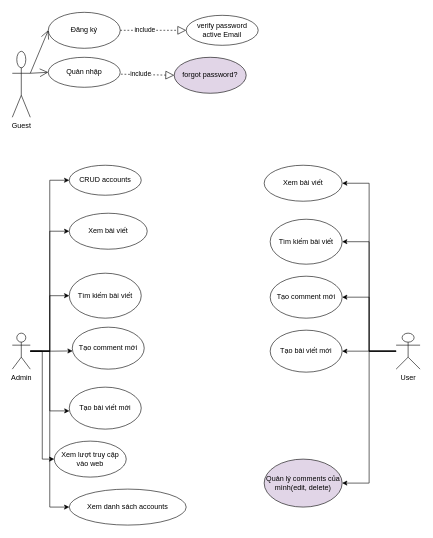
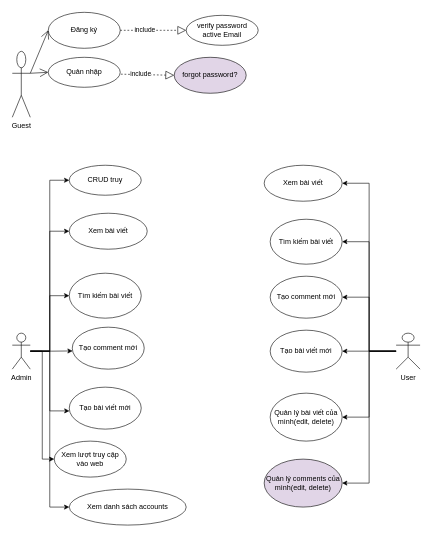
node "CRUD accounts": label "CRUD accounts" -> "CRUD truy"
node "Quản lý bài viết của mình(edit, delete)": added
edge "User" -> "Quản lý bài viết của mình(edit, delete)": added
